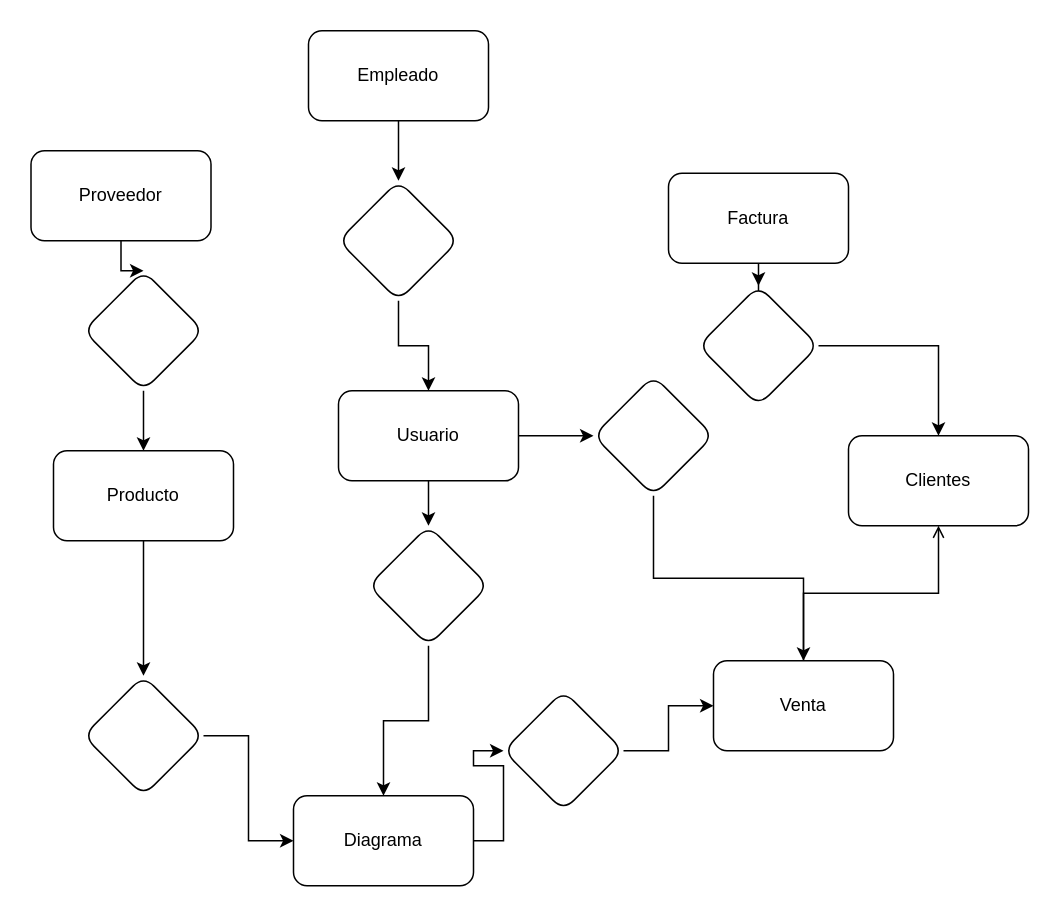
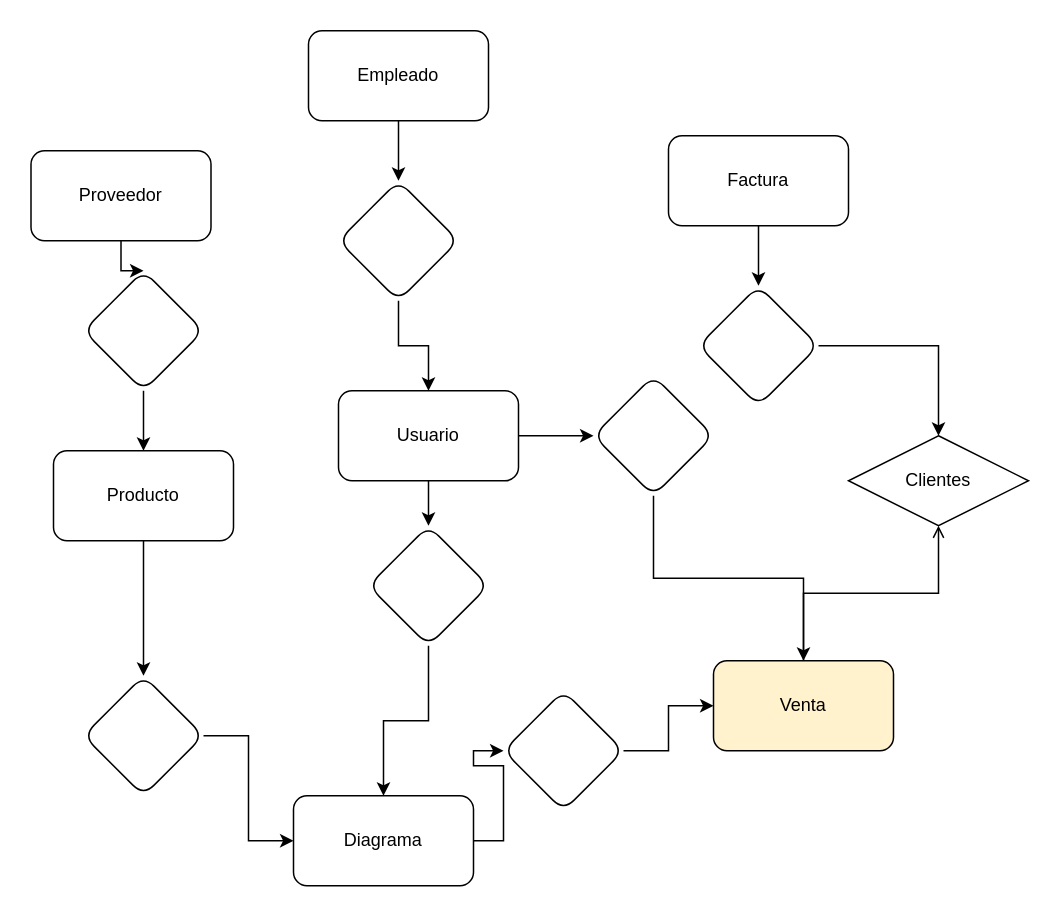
node "Factura": moved (758, 218) -> (758, 181)
node "Clientes": shape rounded rectangle -> diamond
node "Venta": fillcolor #ffffff -> #fff2cc
